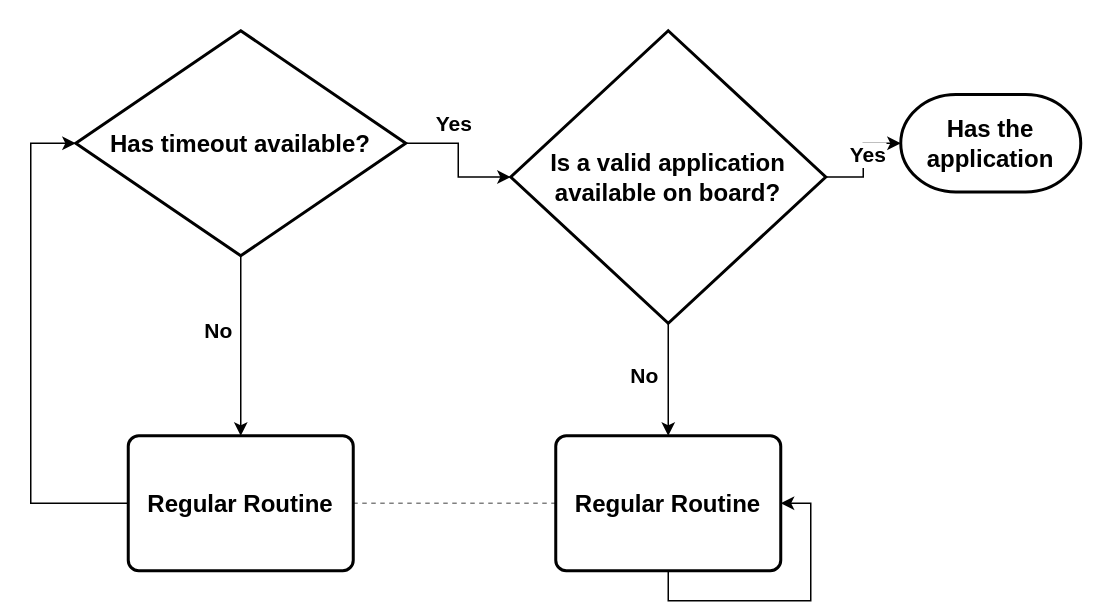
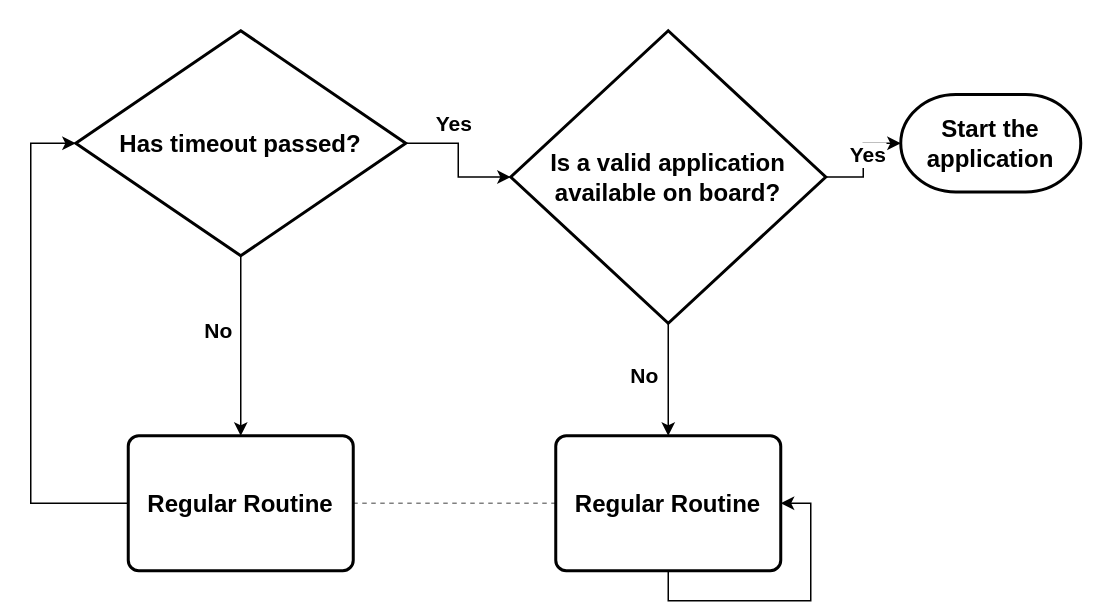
node "Has timeout available?": label "Has timeout available?" -> "Has timeout passed?"
node "Has the application": label "Has the application" -> "Start the application"
